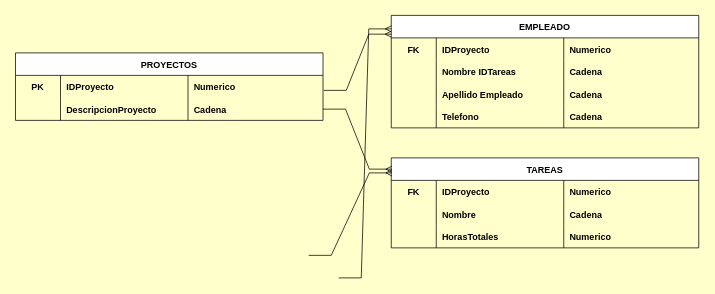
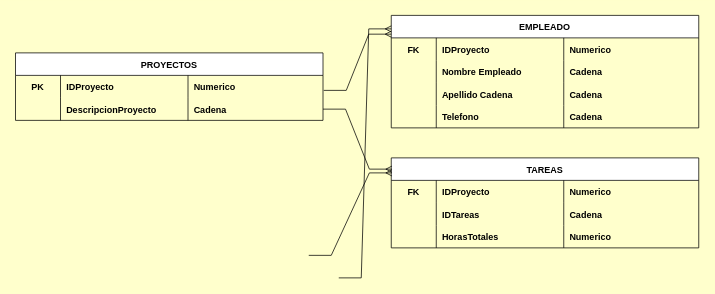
node "Nombre IDTareas": label "Nombre IDTareas" -> "Nombre Empleado"
node "Apellido Empleado": label "Apellido Empleado" -> "Apellido Cadena"
node "Nombre": label "Nombre" -> "IDTareas"
